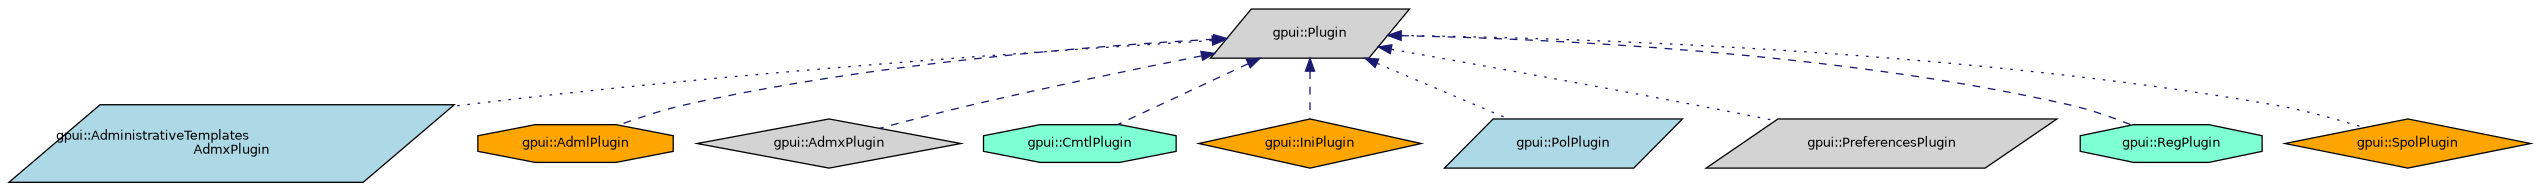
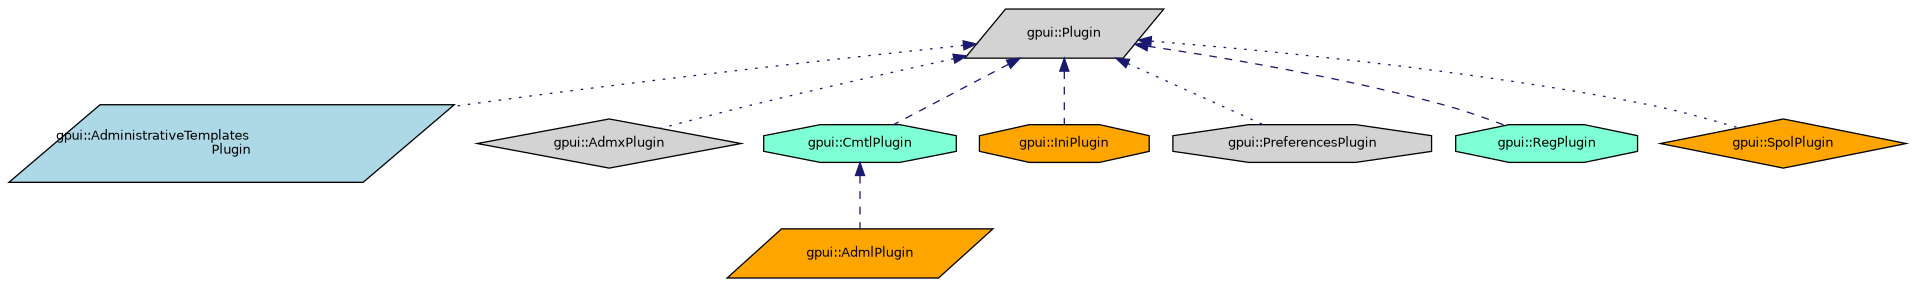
edge "gpui::AdmlPlugin" -> "gpui::Plugin": now "gpui::AdmlPlugin" -> "gpui::CmtlPlugin"
edge "gpui::AdmxPlugin" -> "gpui::Plugin": style dashed -> dotted
node "gpui::AdministrativeTemplates AdmxPlugin": label "gpui::AdministrativeTemplates AdmxPlugin" -> "gpui::AdministrativeTemplates Plugin"
node "gpui::AdmlPlugin": shape octagon -> parallelogram
node "gpui::IniPlugin": shape diamond -> octagon
node "gpui::PolPlugin": removed
node "gpui::PreferencesPlugin": shape parallelogram -> octagon
